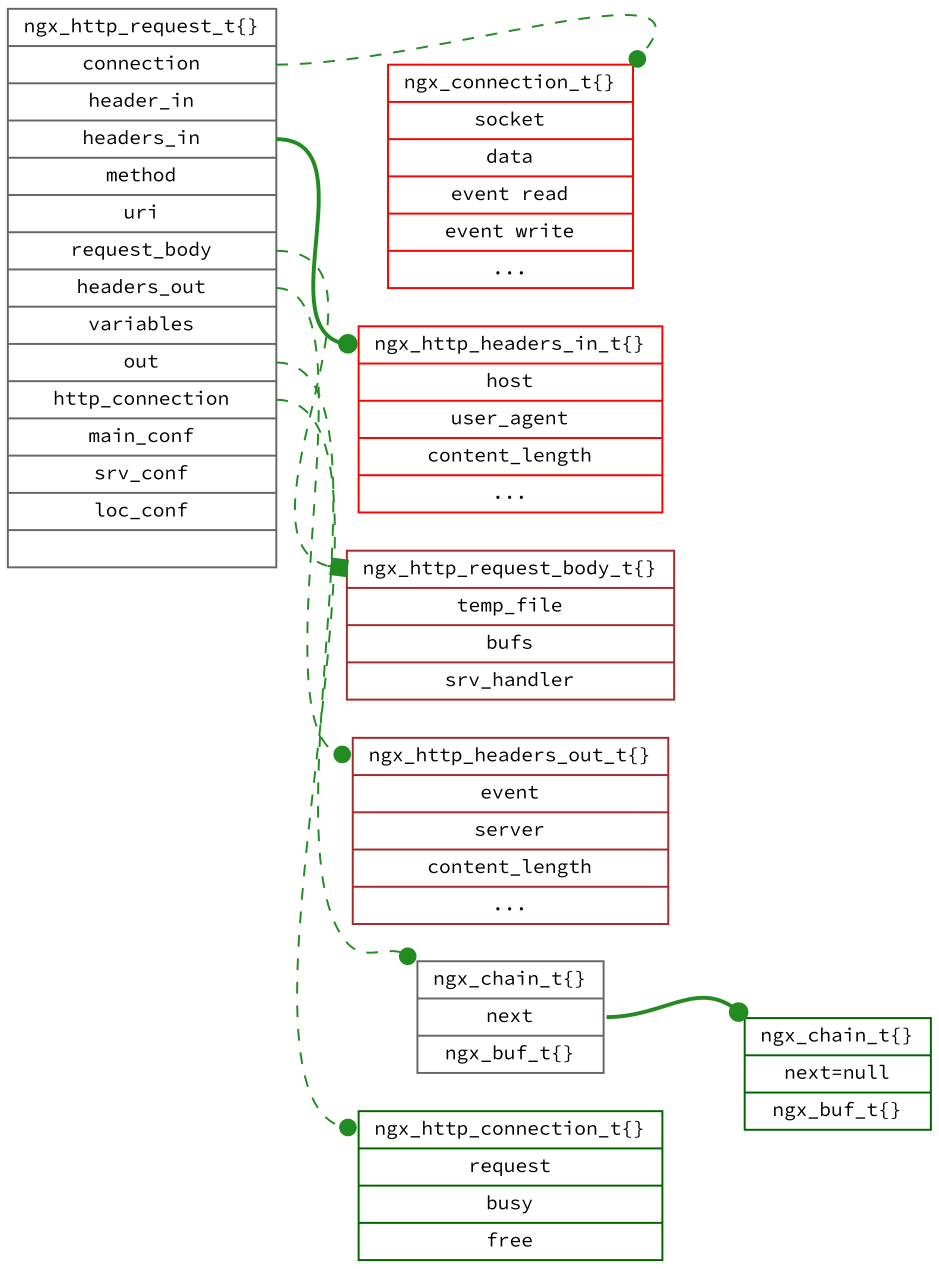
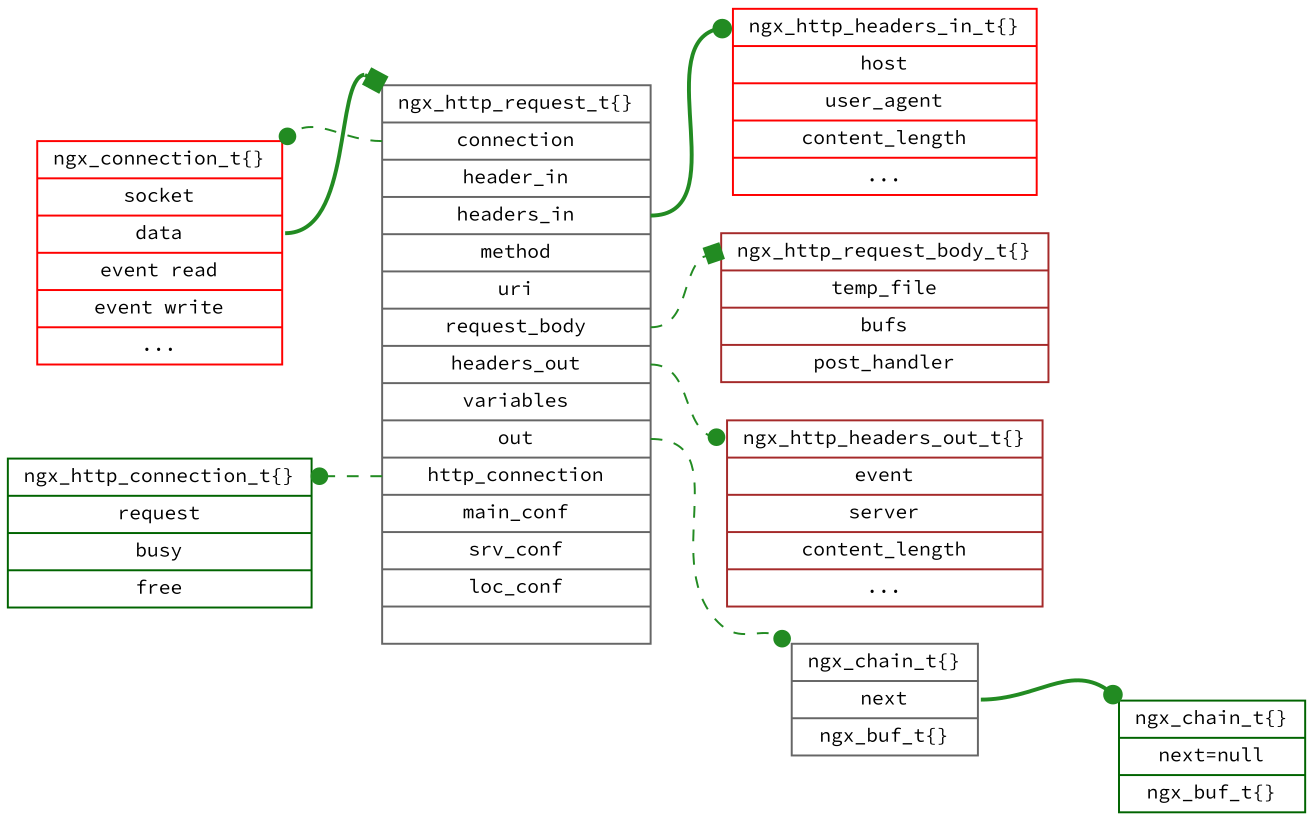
edge "ngx_connection_t{}" -> "ngx_http_request_t{}": added
node "ngx_http_request_body_t{}": text "srv_handler" -> "post_handler"
